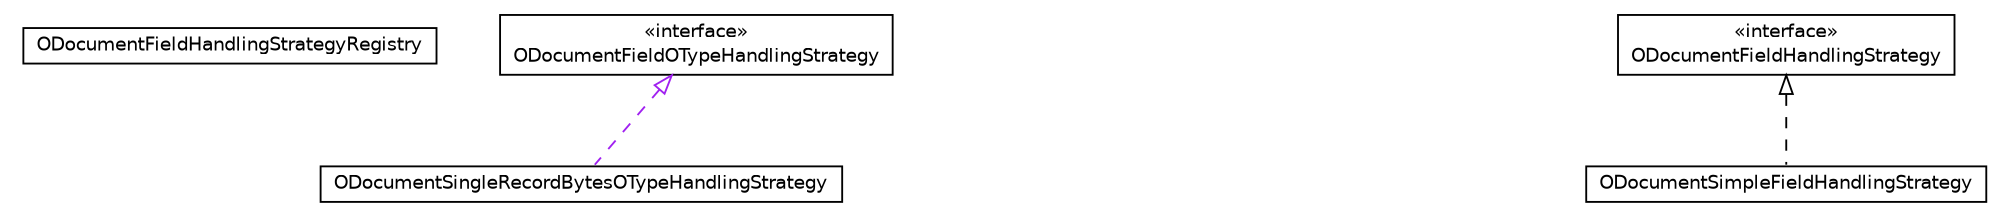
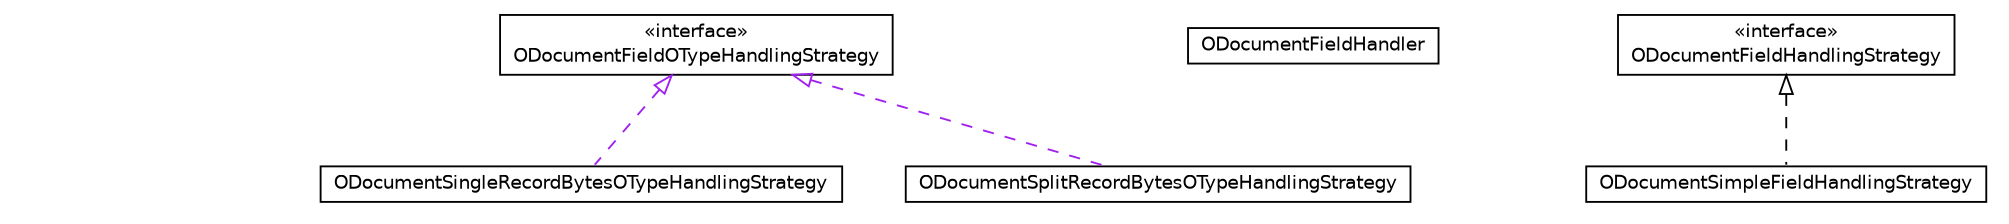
node "ODocumentFieldHandlingStrategyRegistry": removed
node "ODocumentFieldHandler": added
node "ODocumentSplitRecordBytesOTypeHandlingStrategy": added
